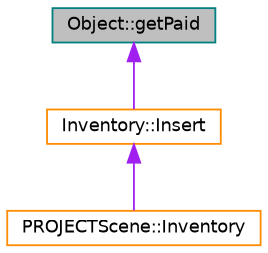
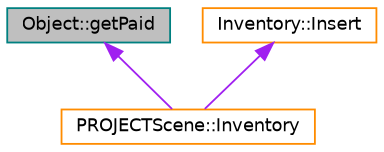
edge "Inventory::Insert" -> "Object::getPaid": now "PROJECTScene::Inventory" -> "Object::getPaid"
